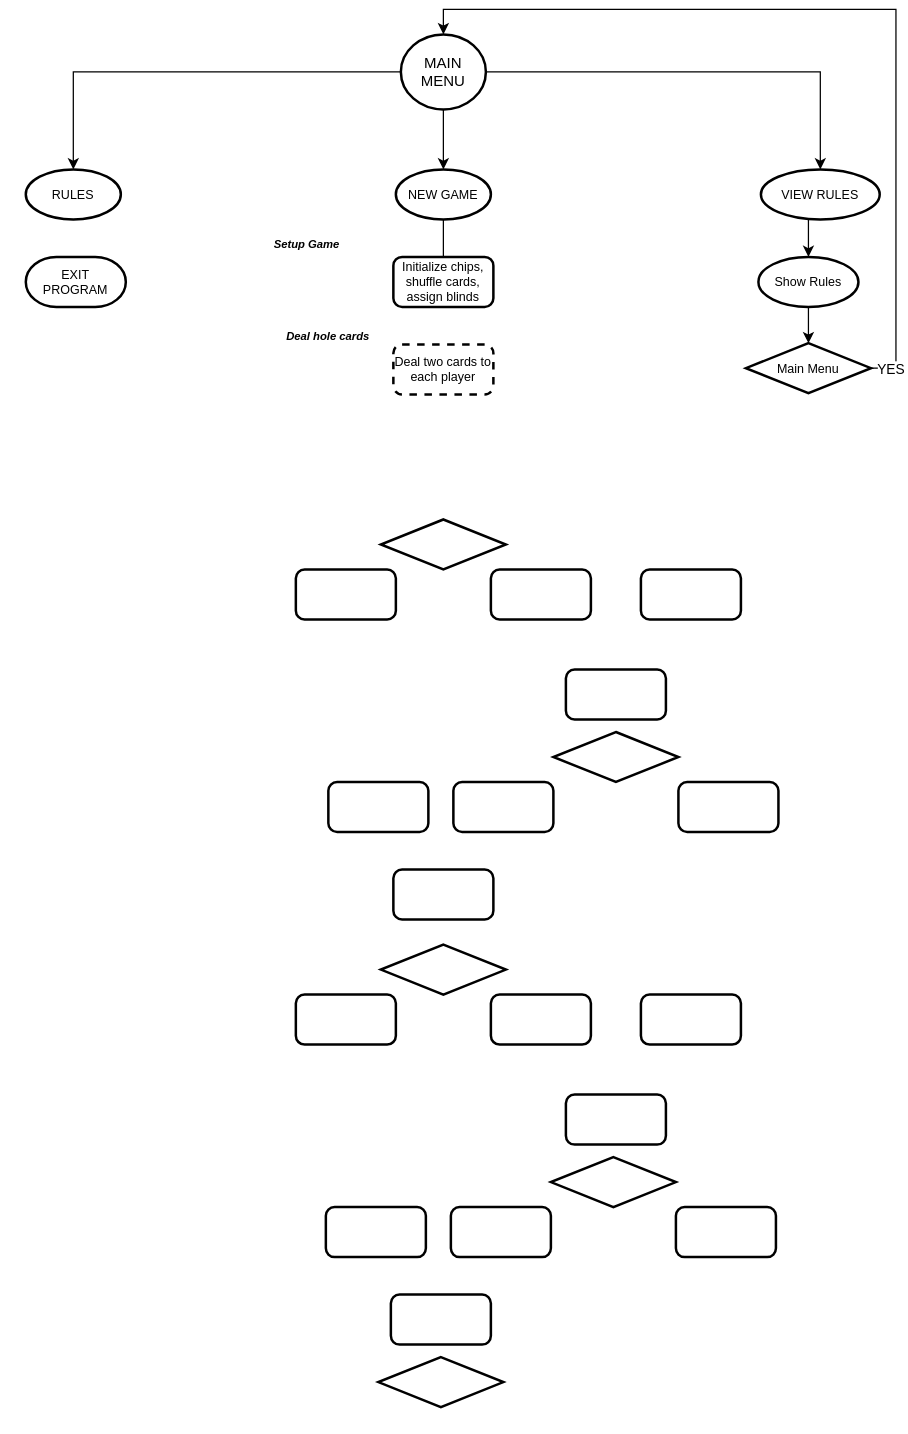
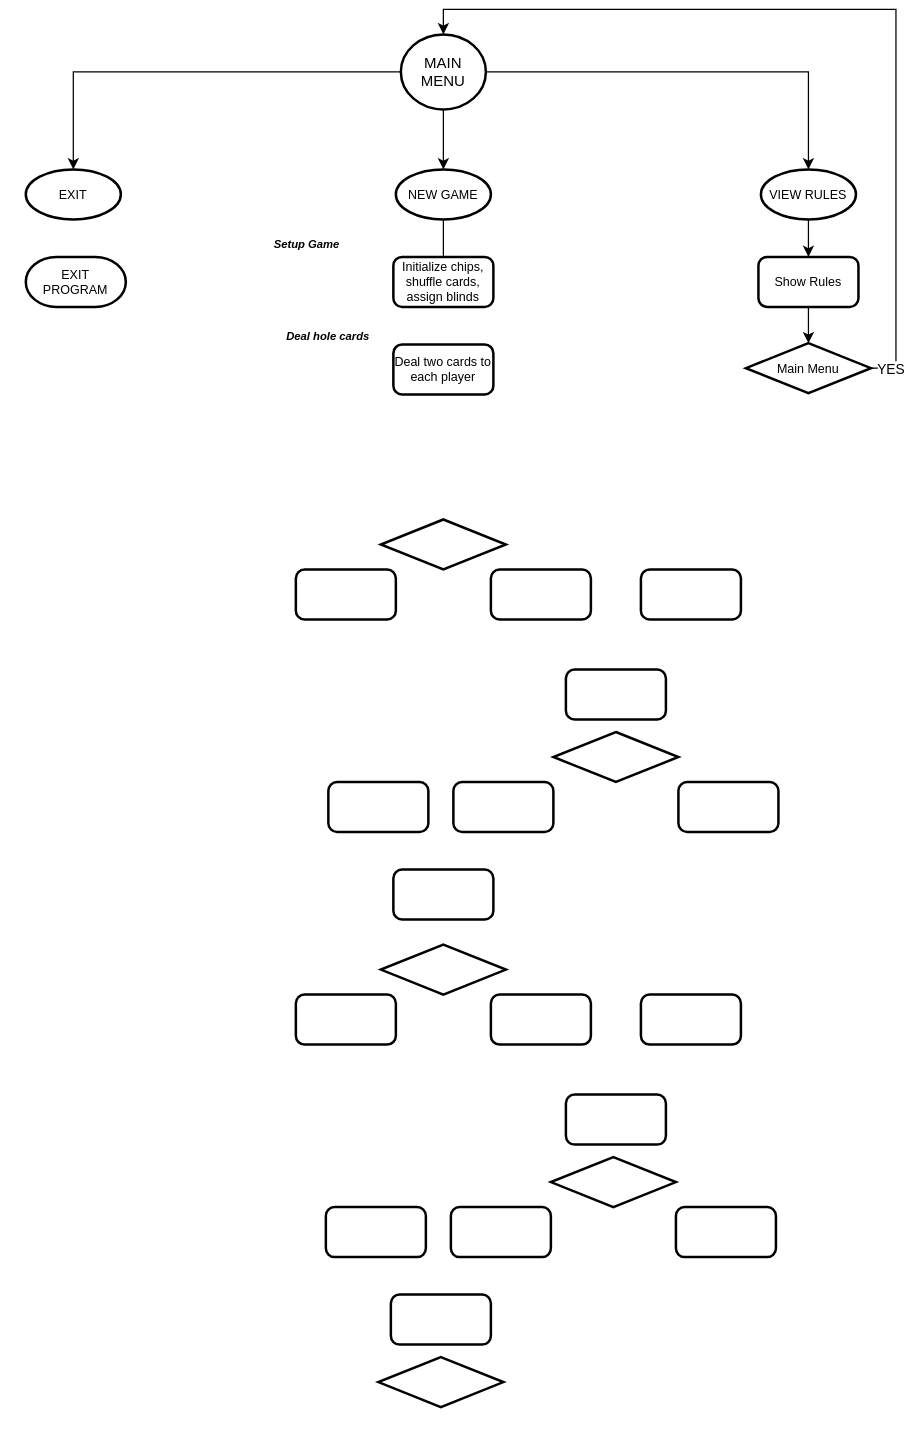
node "RULES": label "RULES" -> "EXIT"
node "VIEW RULES": size 119x50 -> 95x50
node "Show Rules": shape ellipse -> rounded rectangle
node "Deal two cards to each player": style dashed -> solid
